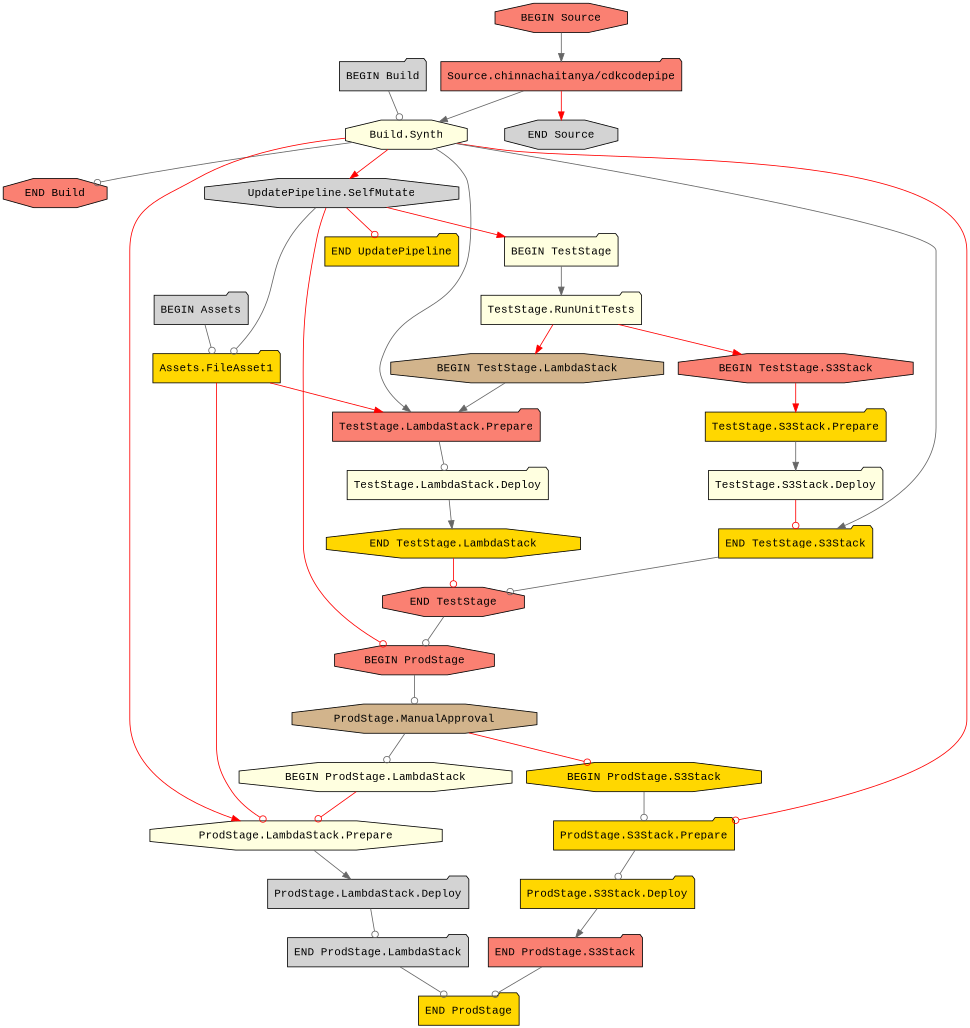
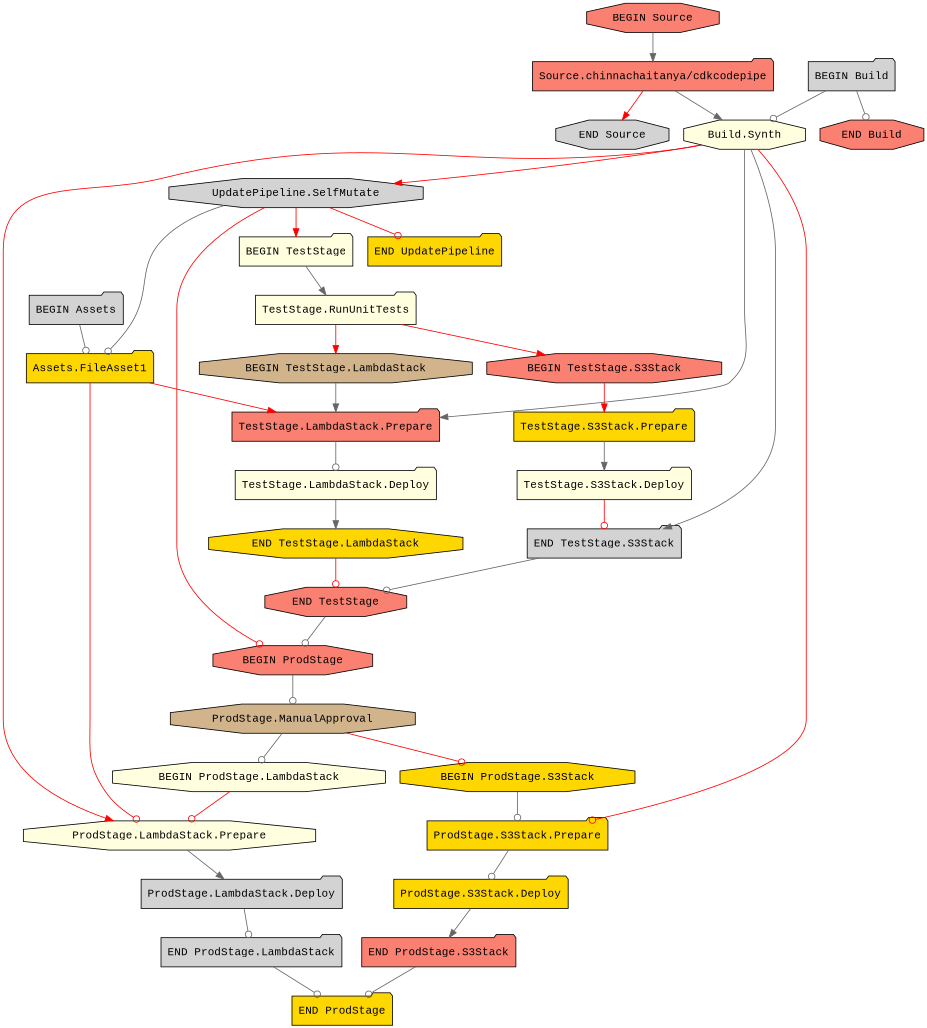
edge "Build.Synth" -> "END Build": now "BEGIN Build" -> "END Build"
node "END TestStage.S3Stack": fillcolor gold -> lightgrey
